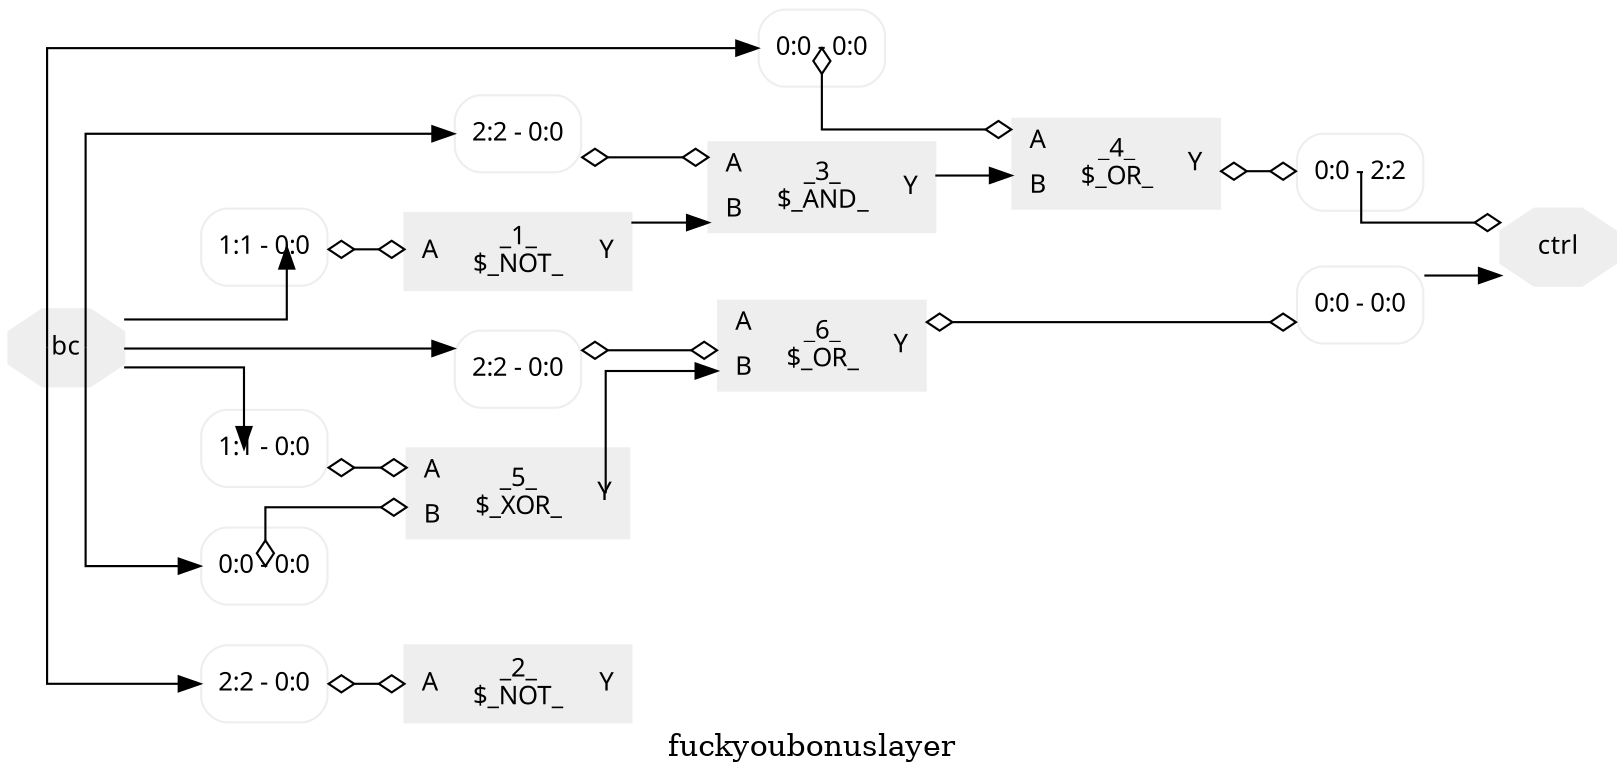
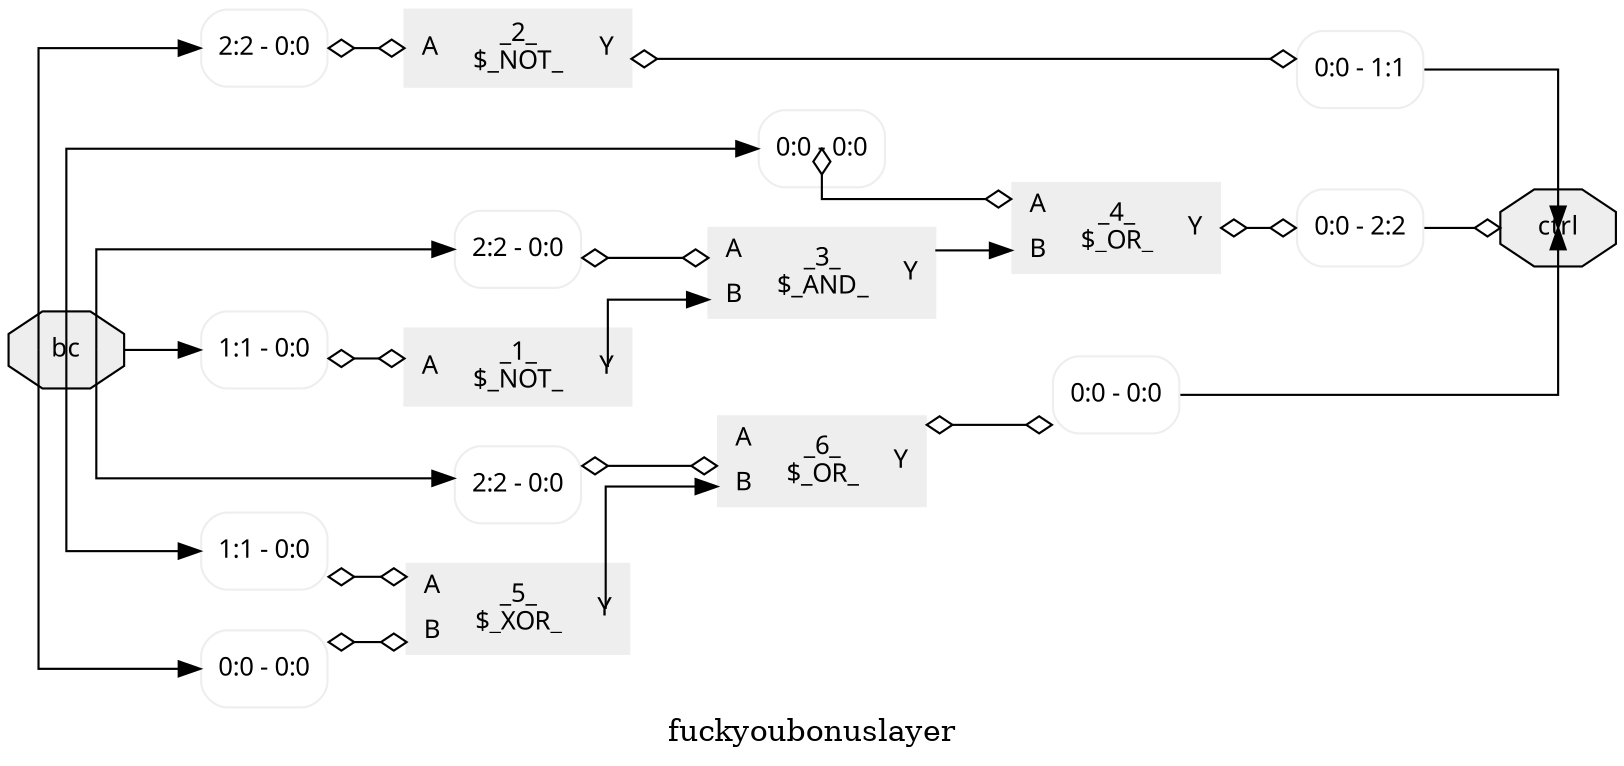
node "0:0 - 1:1": added
node "ctrl": color #eeeeee -> black
node "bc": color #eeeeee -> black
